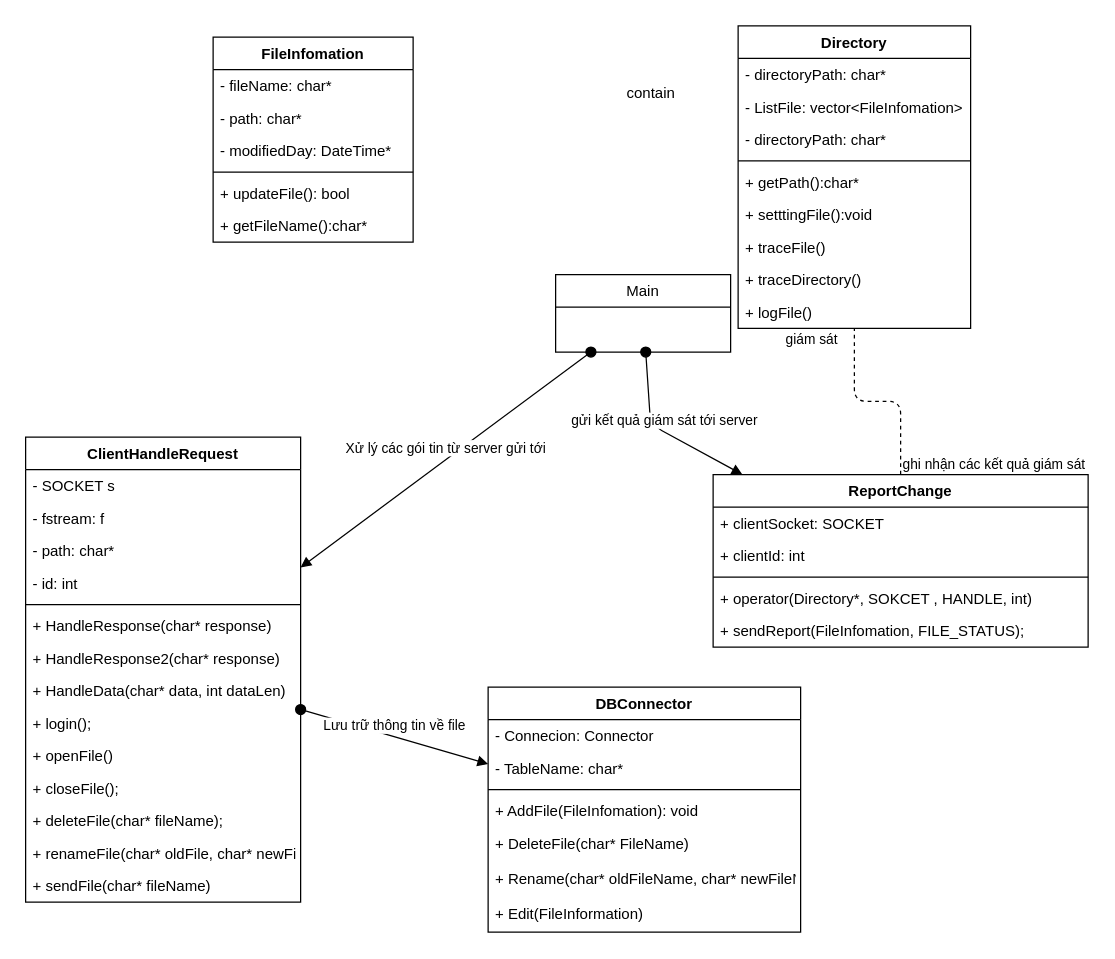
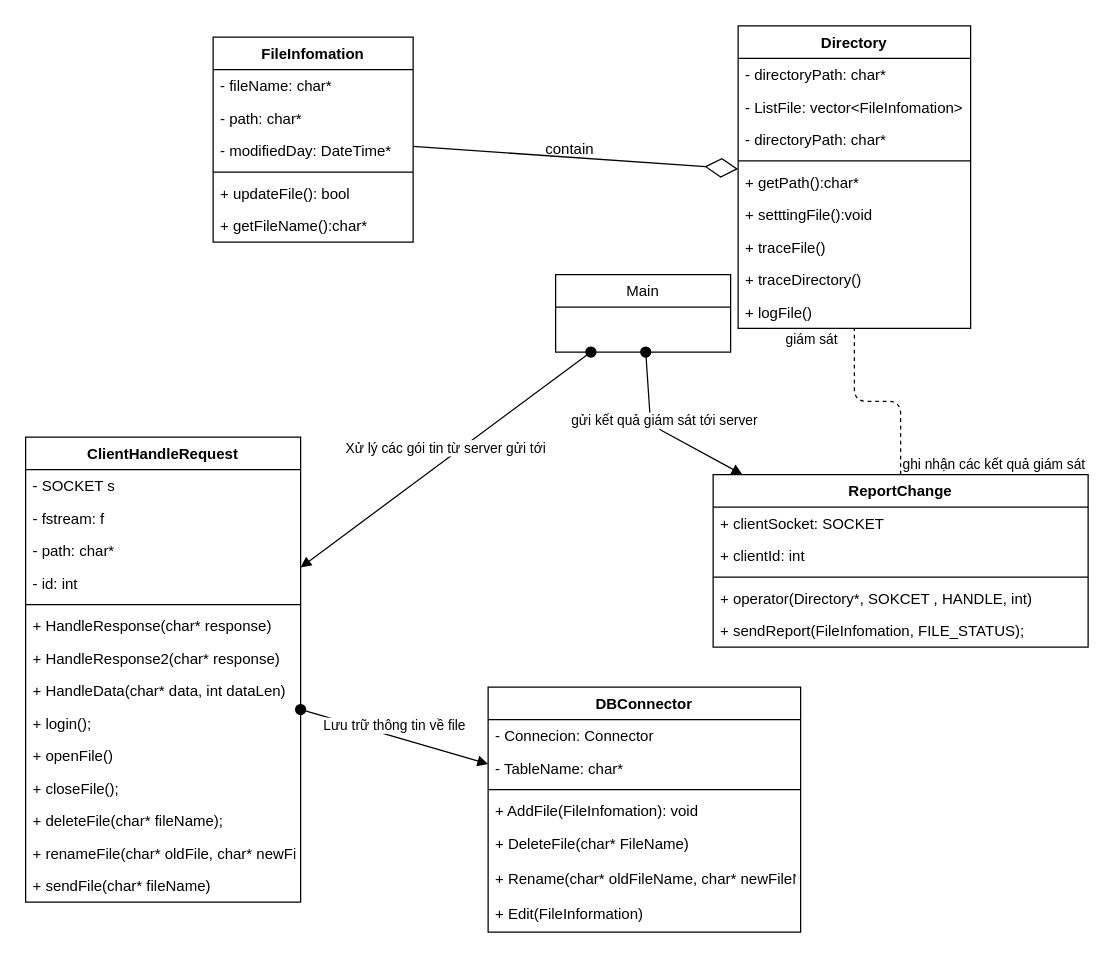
node "contain": moved (651, 93) -> (569, 149)
edge "FileInfomation" -> "Directory": added
